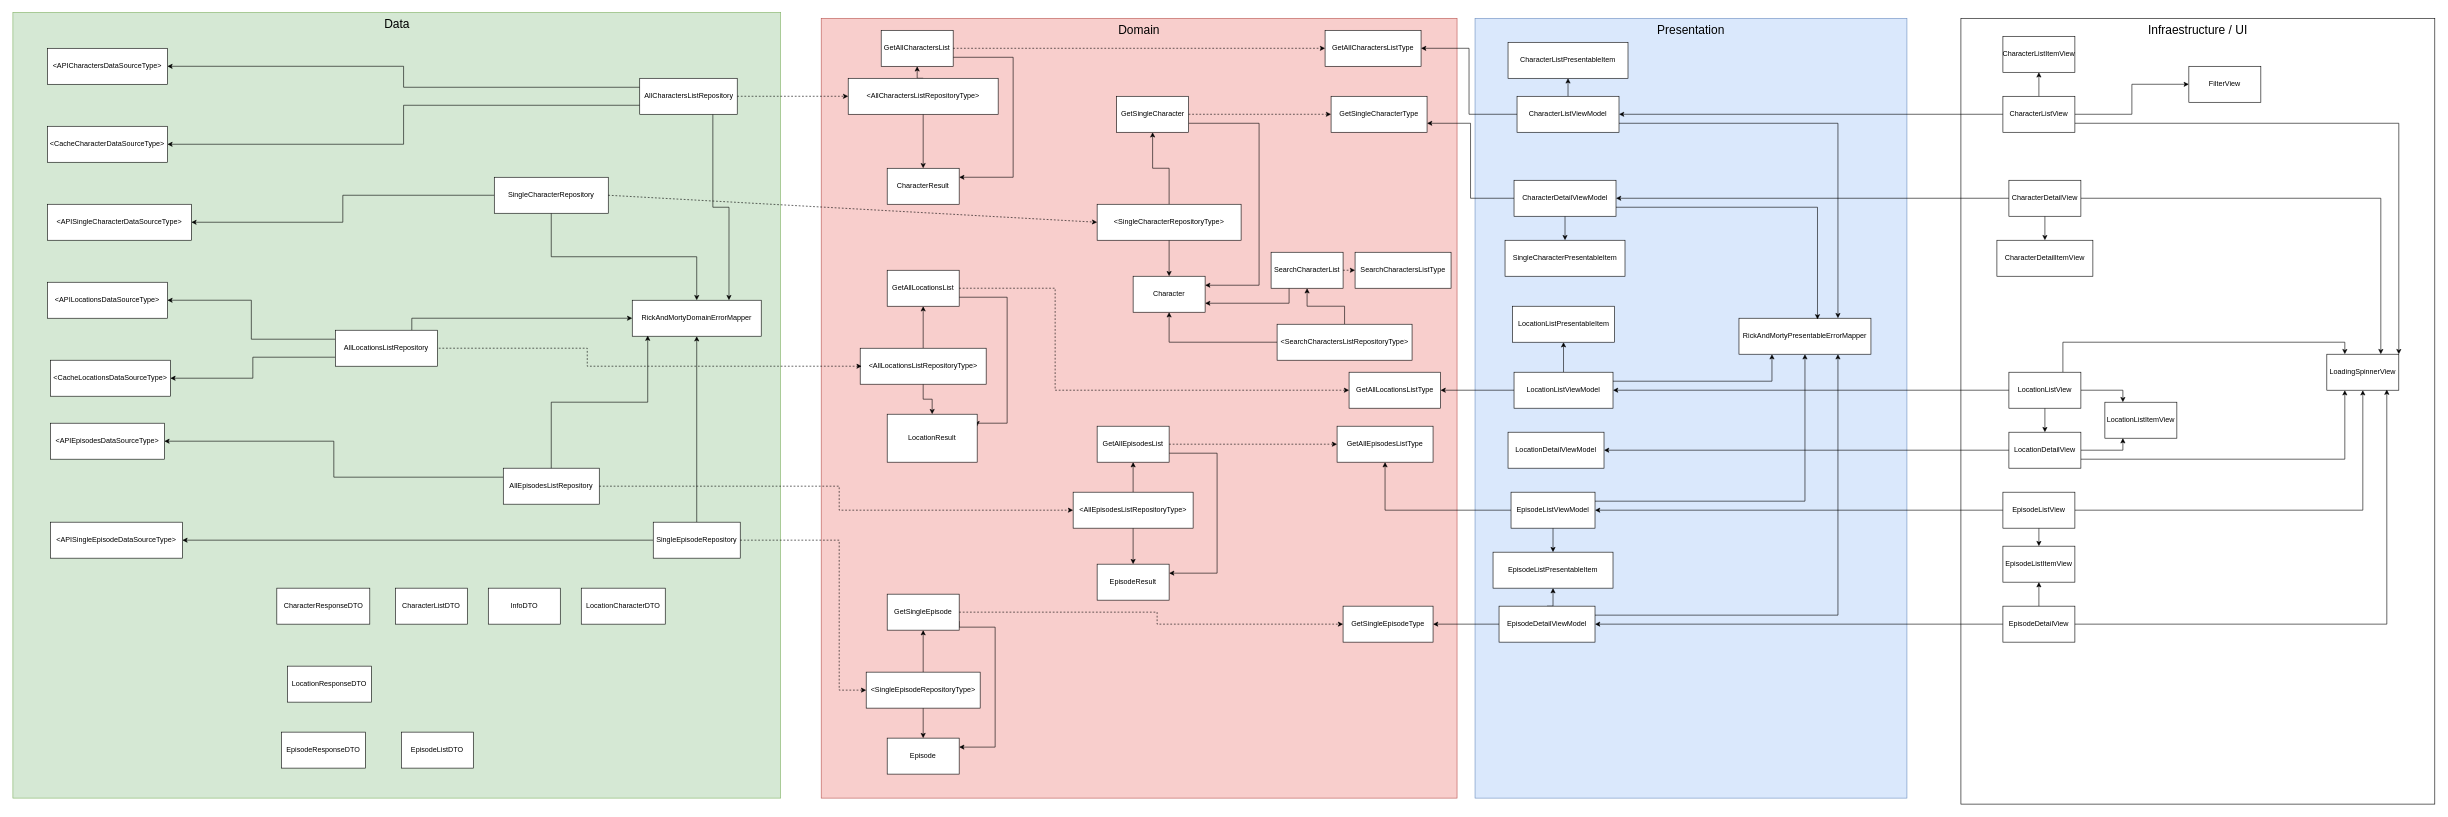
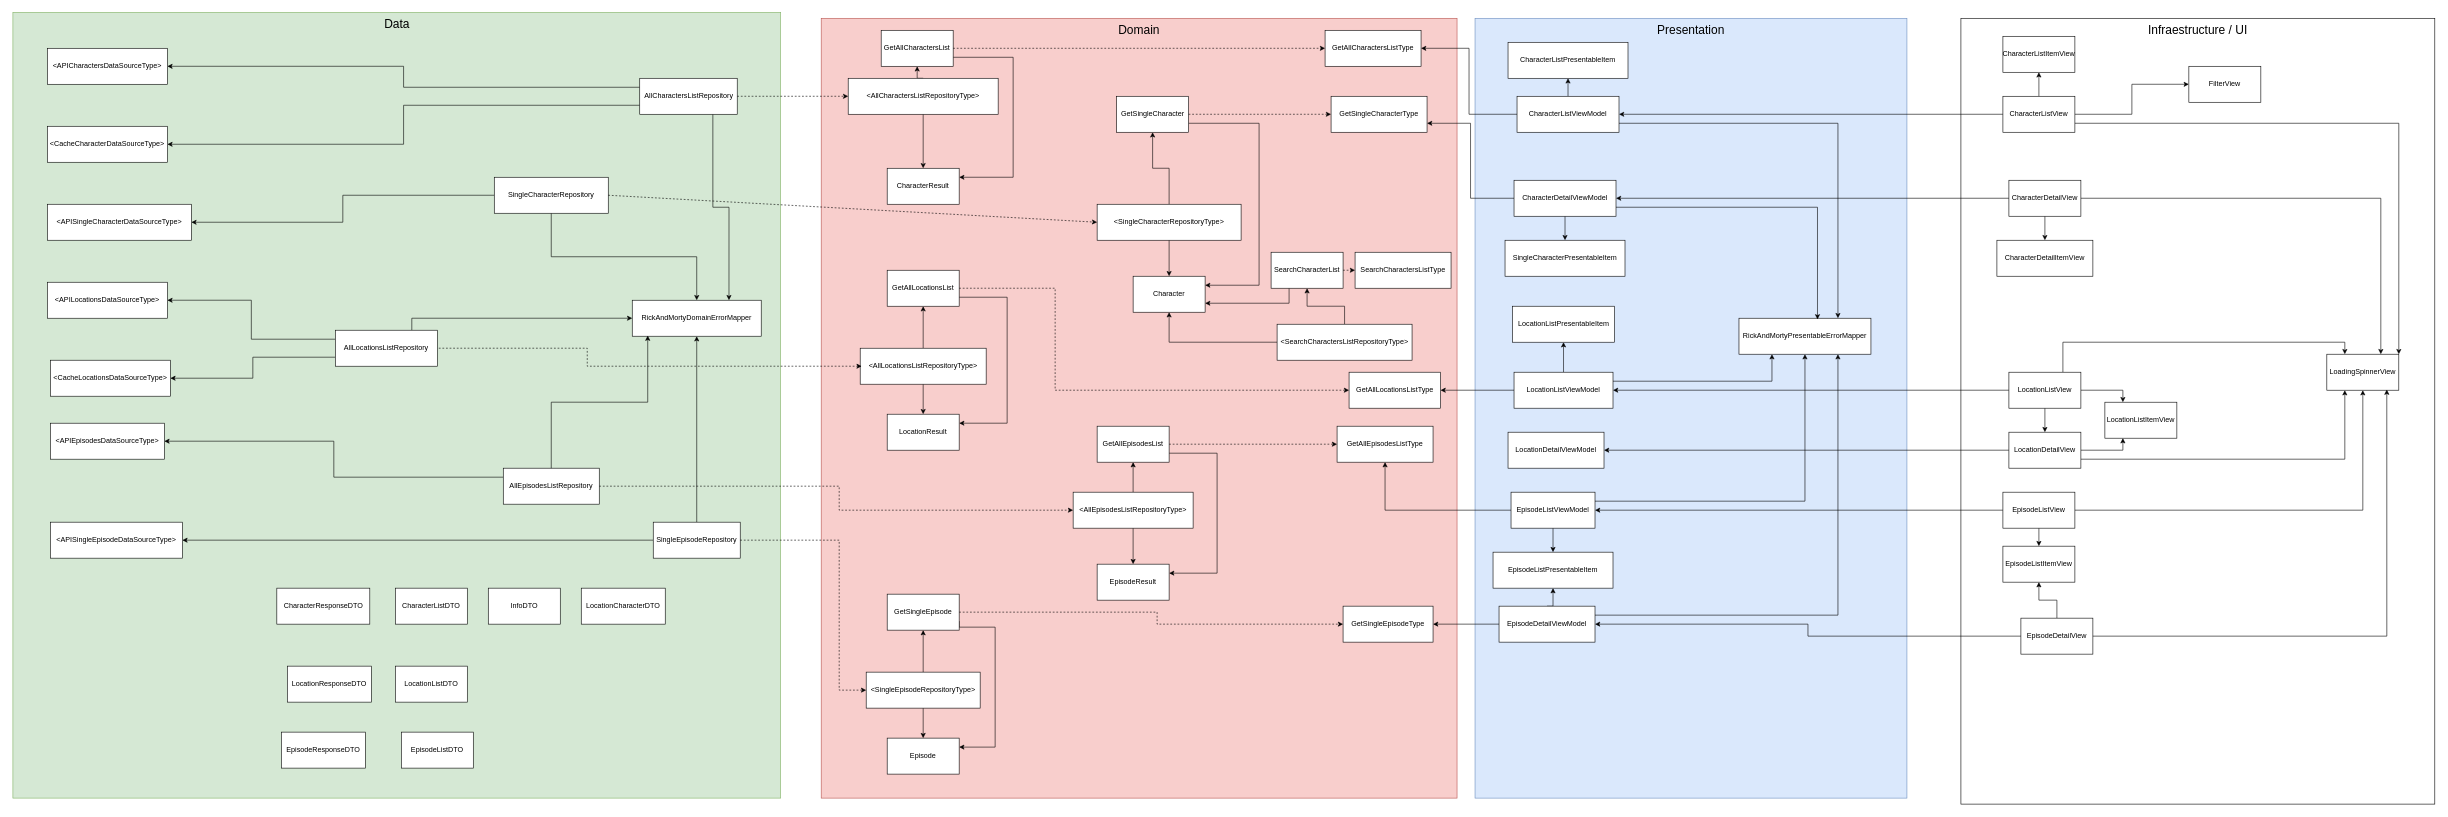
node "LocationResult": size 90x48 -> 72x36
node "EpisodeDetailView": moved (2039, 624) -> (2057, 636)
node "LocationListDTO": added
